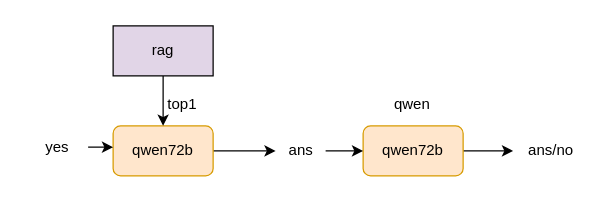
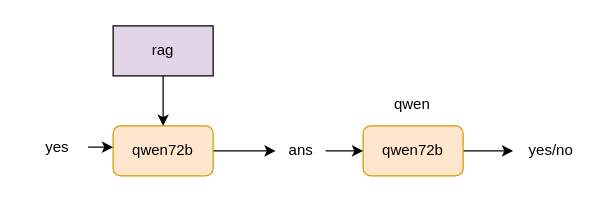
node "top1": removed
node "ans/no": label "ans/no" -> "yes/no"
